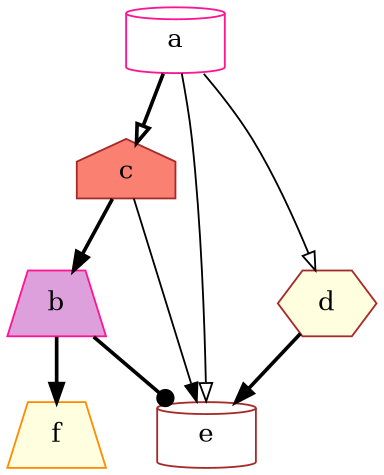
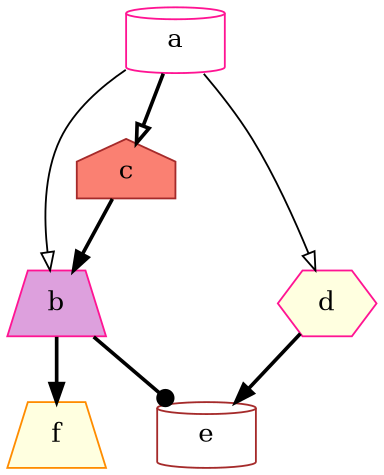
edge "a" -> "e": now "a" -> "b"
edge "c" -> "e": removed
node "d": color brown -> deeppink
